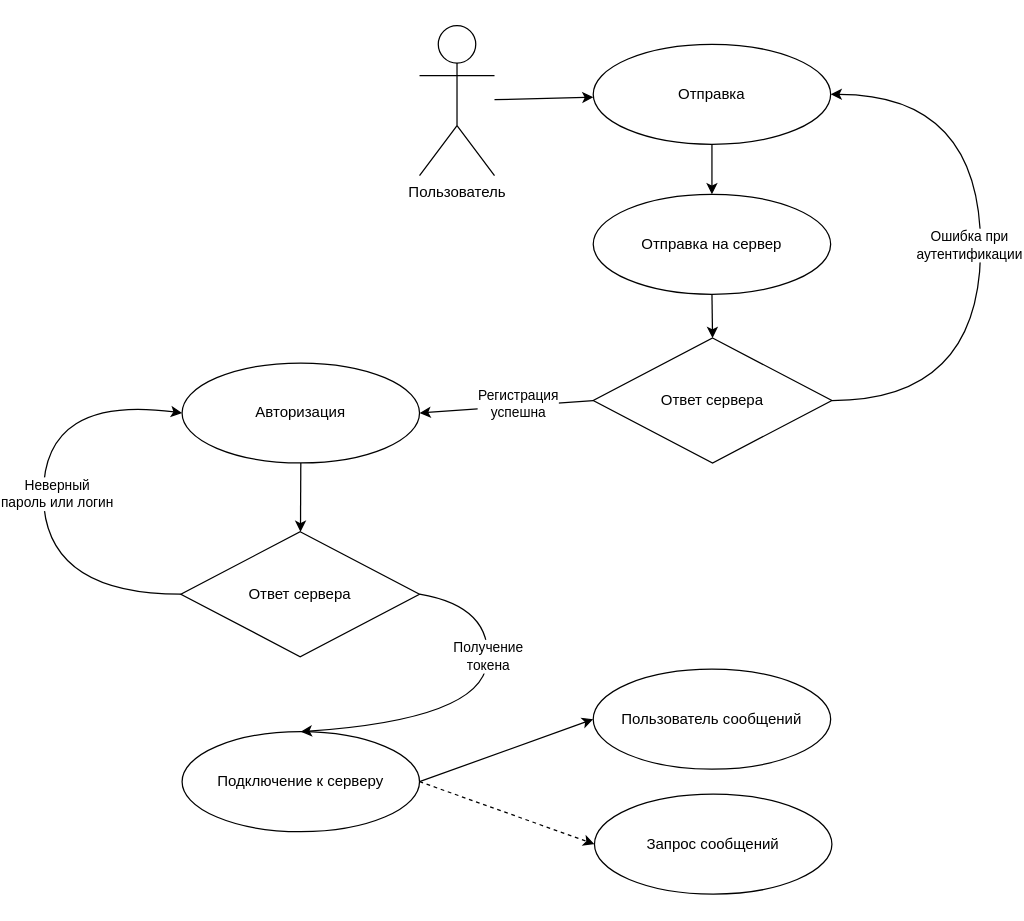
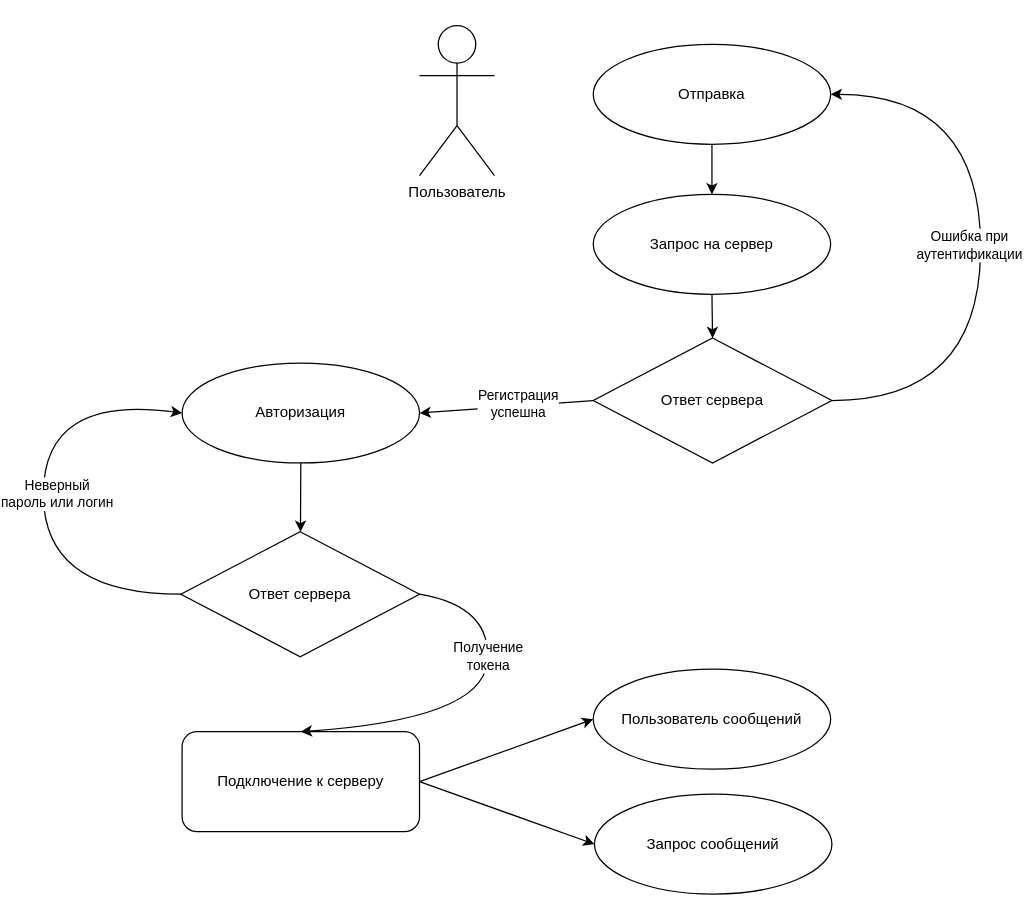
edge "Пользователь" -> "Отправка": removed
node "Отправка на сервер": label "Отправка на сервер" -> "Запрос на сервер"
node "Подключение к серверу": shape ellipse -> rounded rectangle
edge "Подключение к серверу" -> "Запрос сообщений": style dashed -> solid
